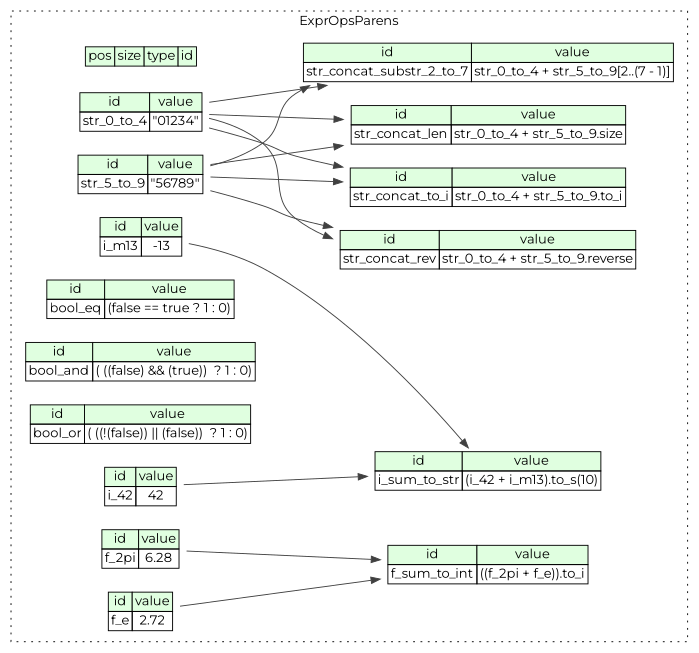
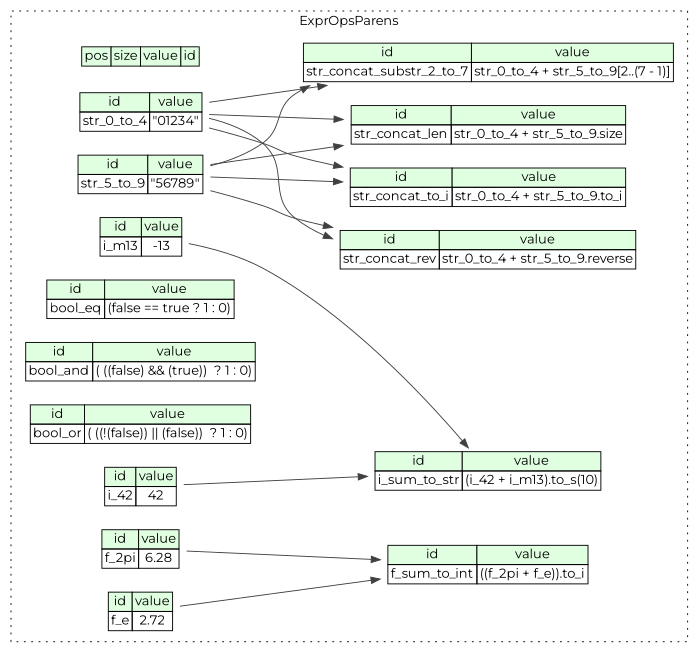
node "pos": text "type" -> "value"
